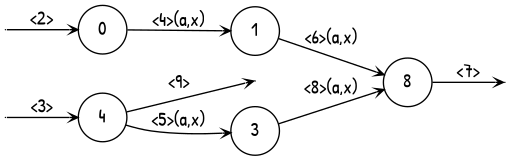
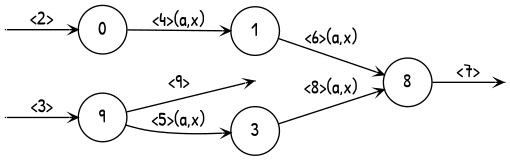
node "4": label "4" -> "9"
